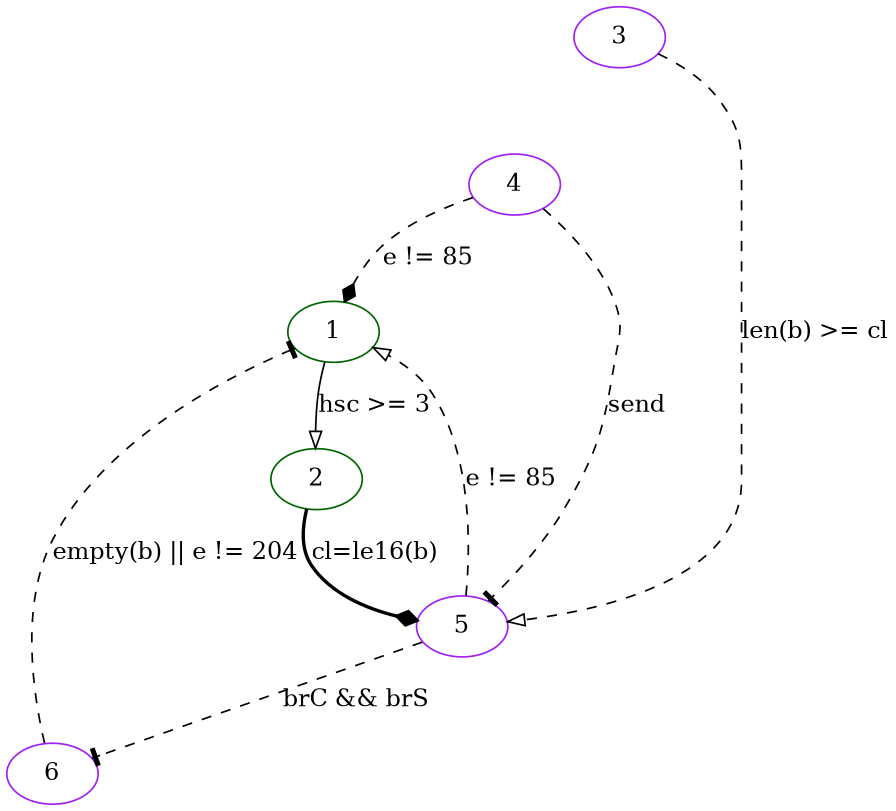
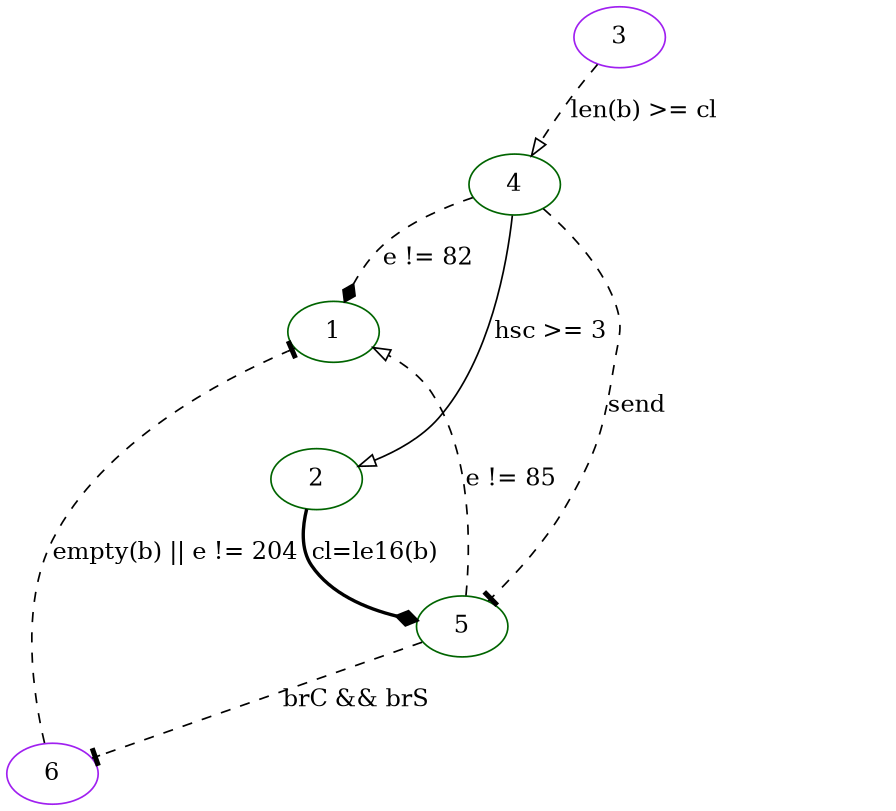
node "4": color purple -> darkgreen
edge "4" -> "1": label "e != 85" -> "e != 82"
edge "3" -> "5": now "3" -> "4"
edge "1" -> "2": now "4" -> "2"
node "5": color purple -> darkgreen
